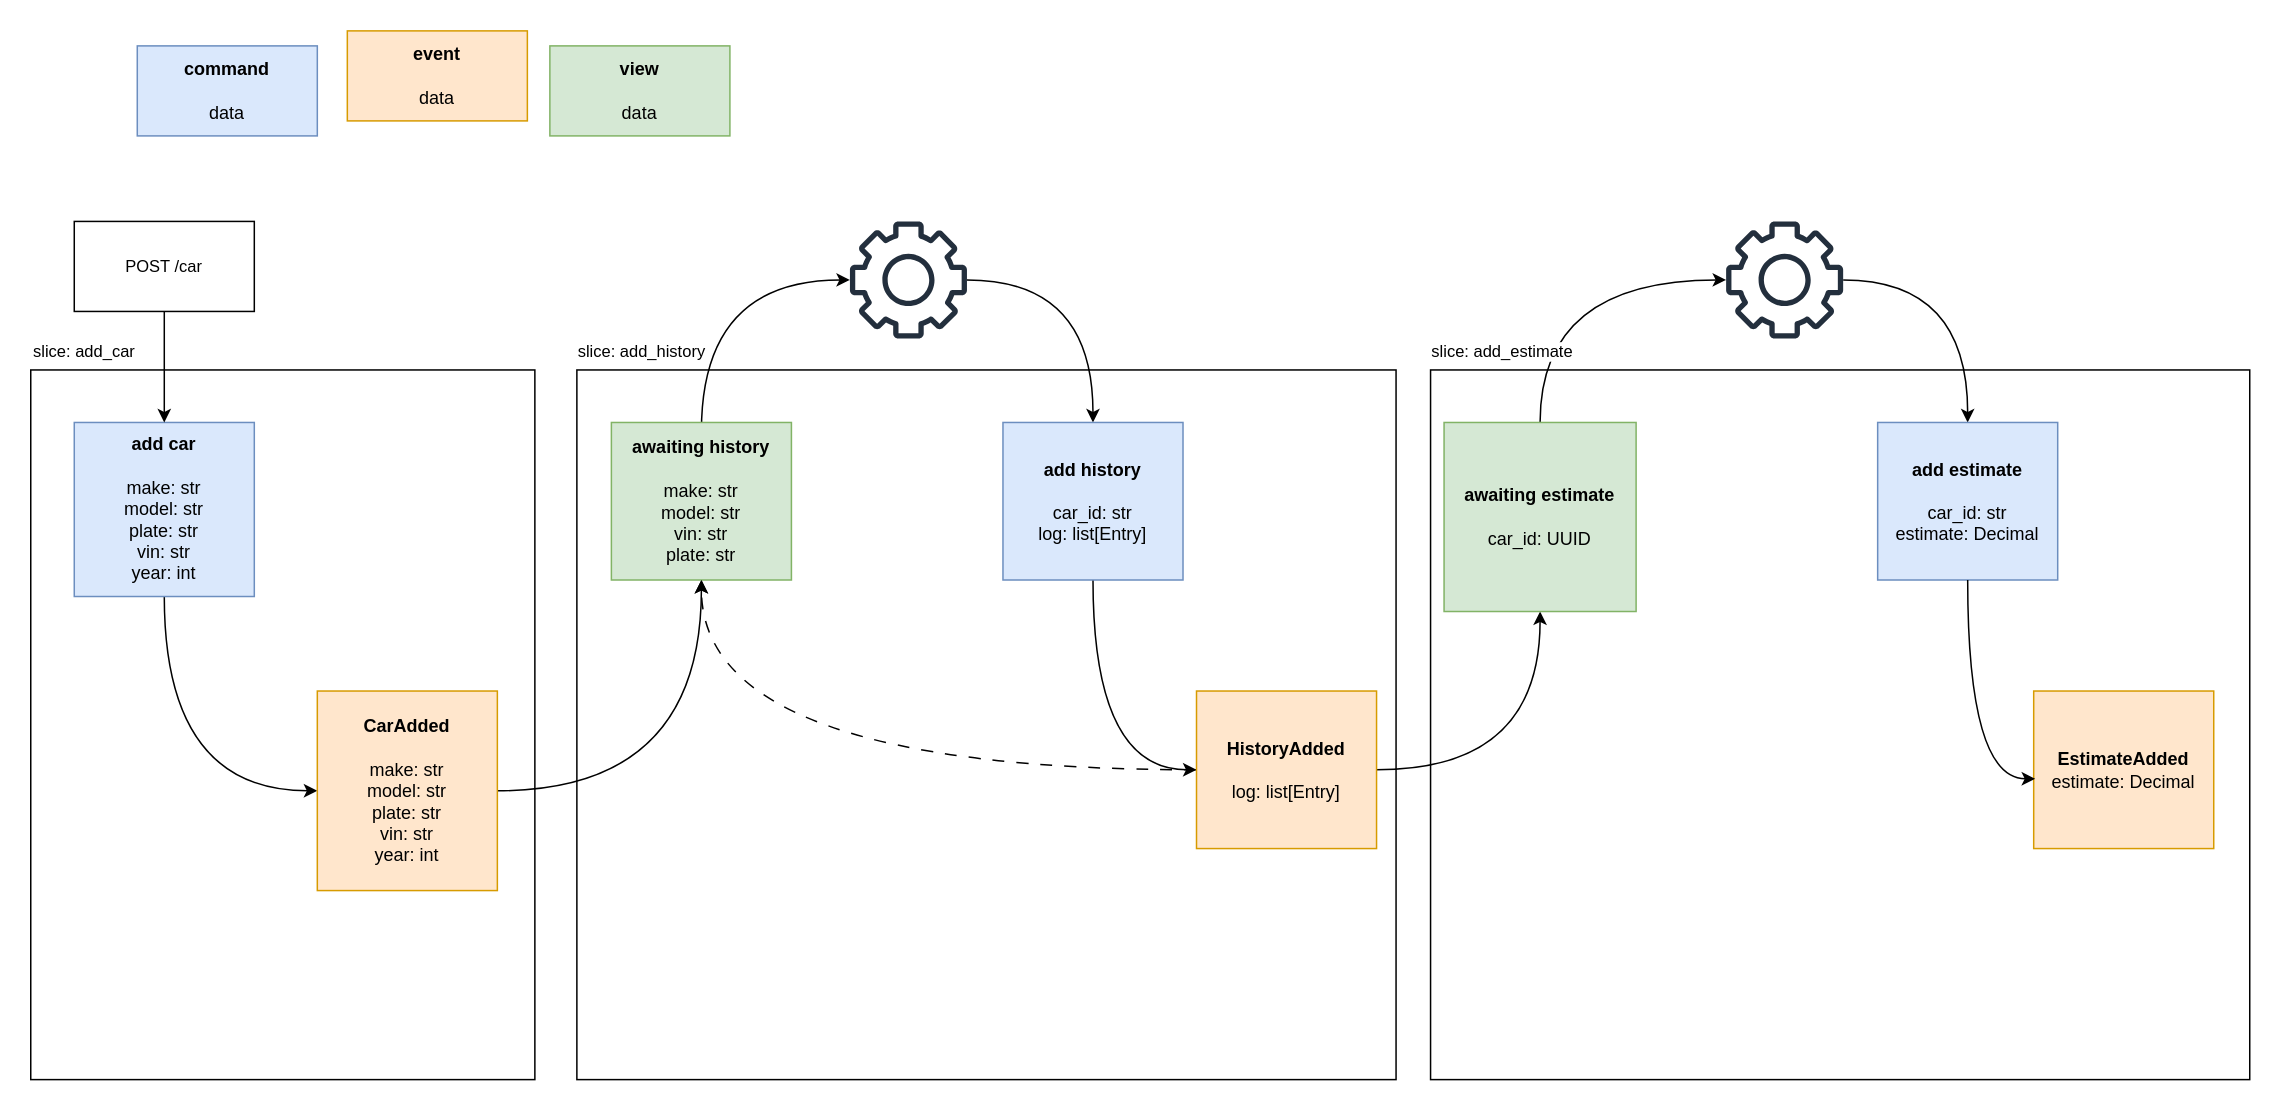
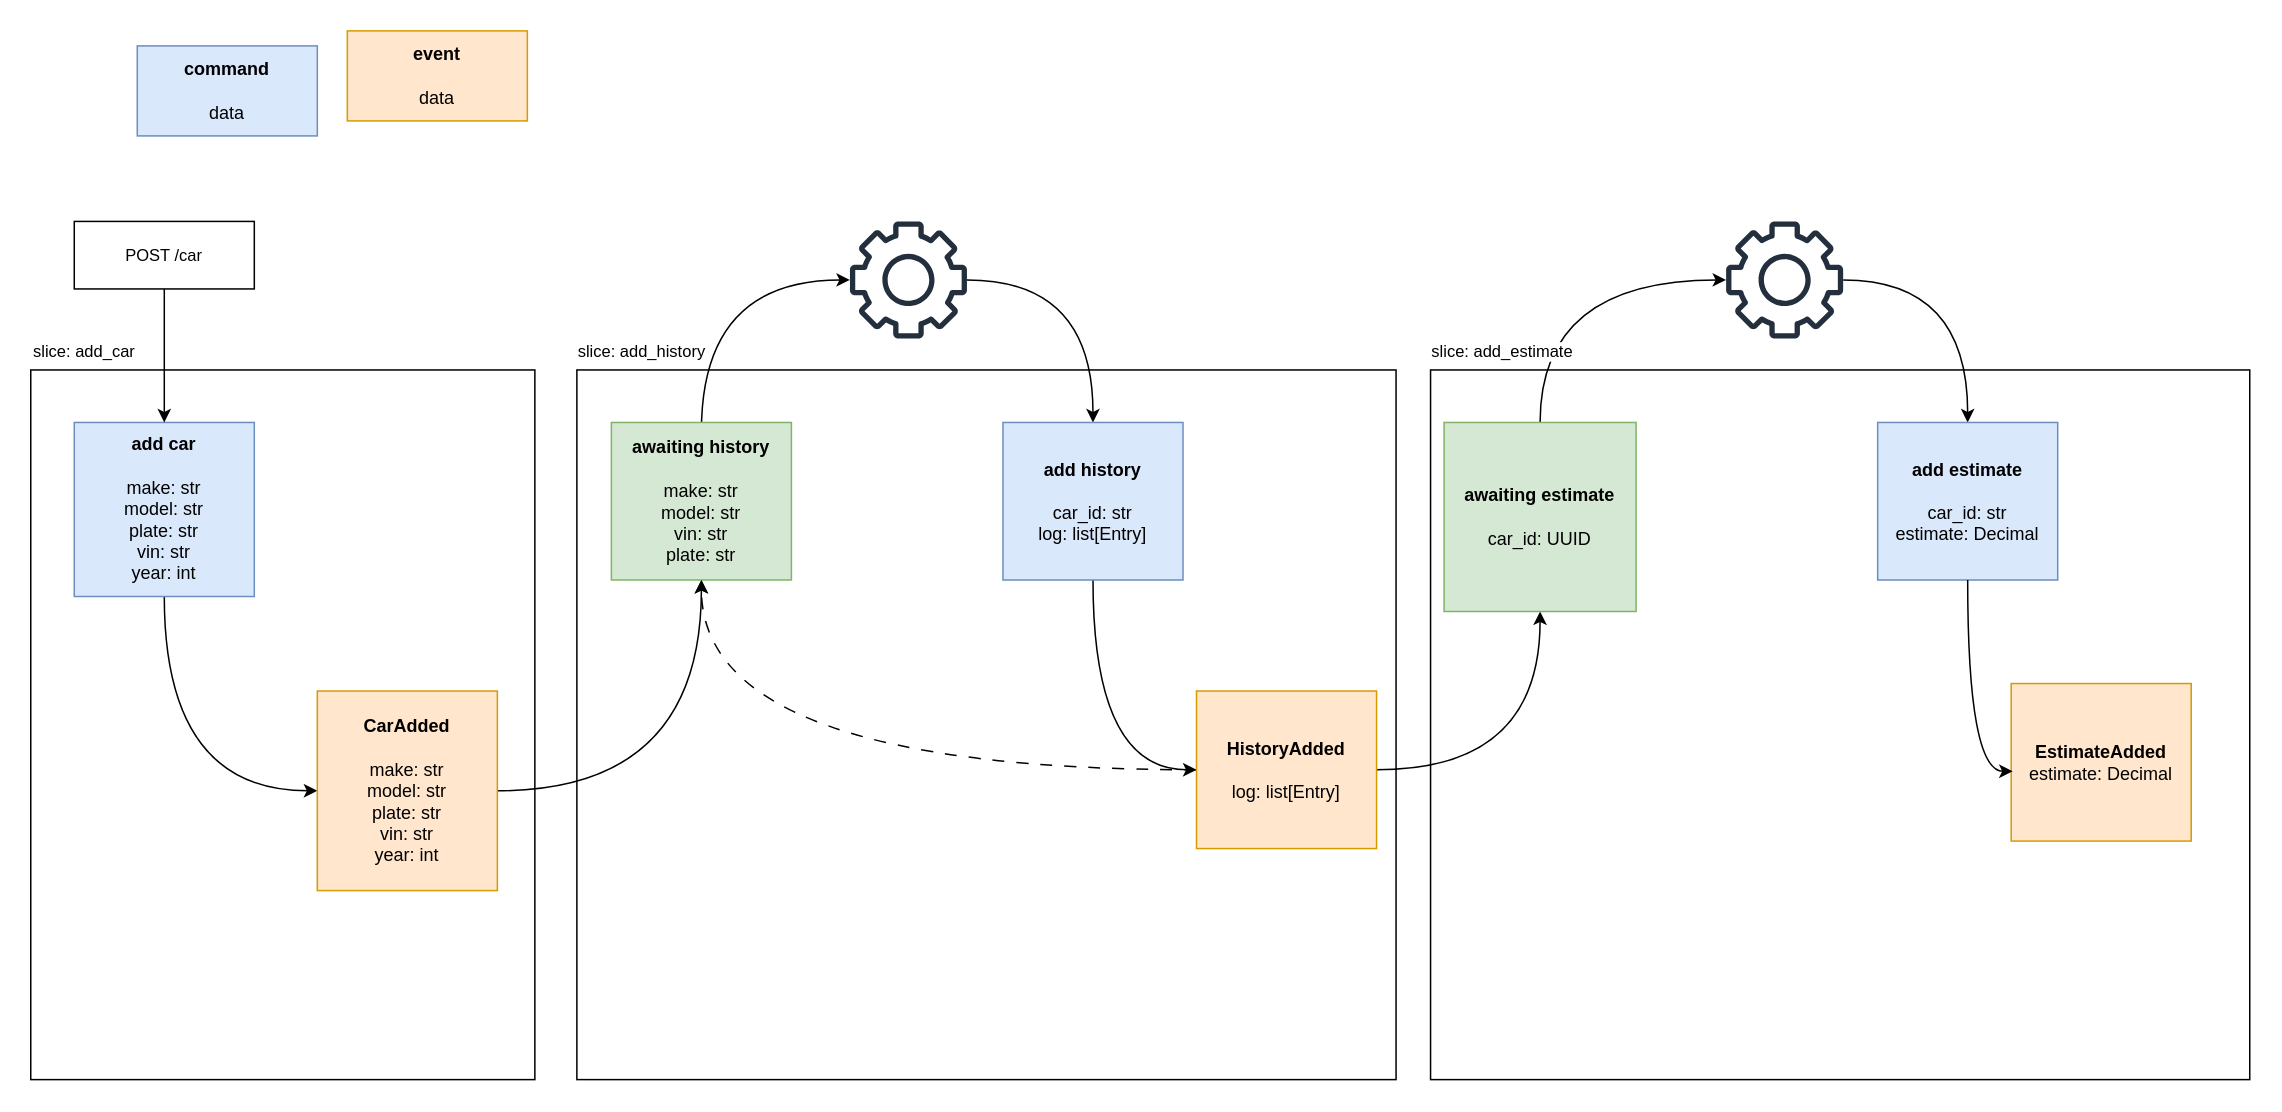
node "view data": removed
node "POST /car": size 180x90 -> 180x68
node "EstimateAdded estimate: Decimal": moved (2123, 770) -> (2101, 762)
